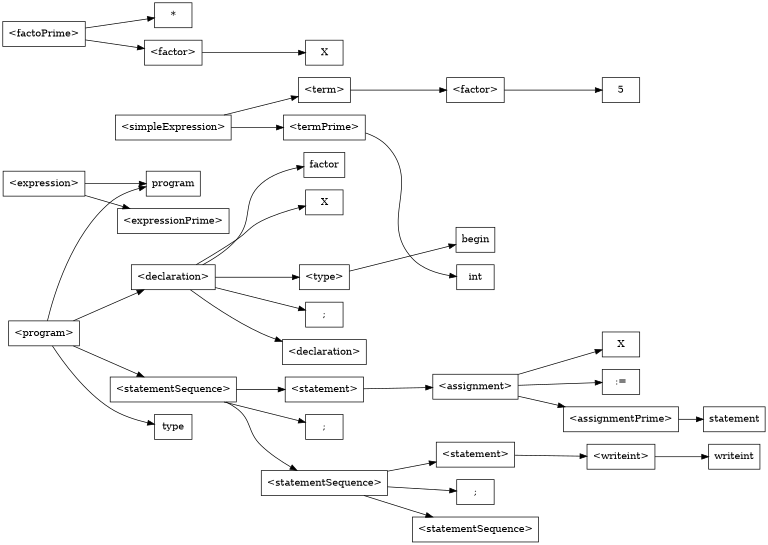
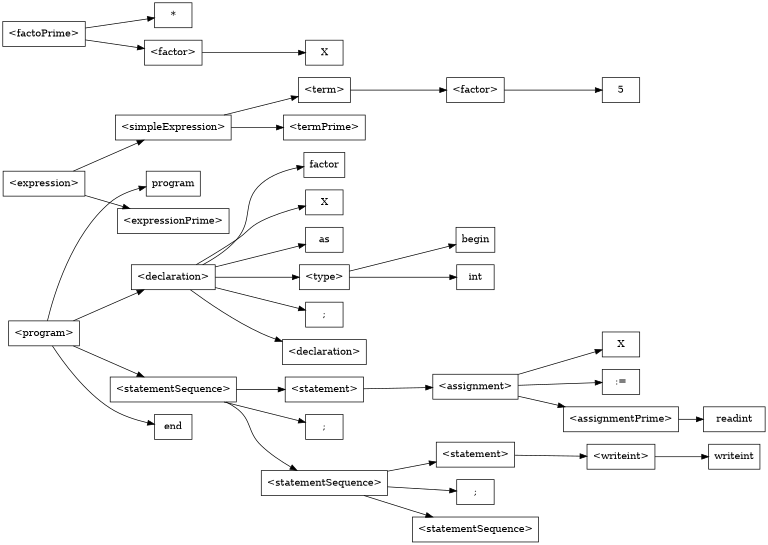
edge "<expression>" -> "program": now "<expression>" -> "<simpleExpression>"
edge "<termPrime>" -> "int": now "<type>" -> "int"
node "as": added
node "statement": label "statement" -> "readint"
node "type": label "type" -> "end"
